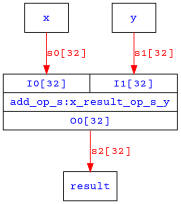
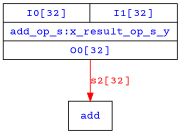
node "x": removed
node "y": removed
node "result": label "result" -> "add"
